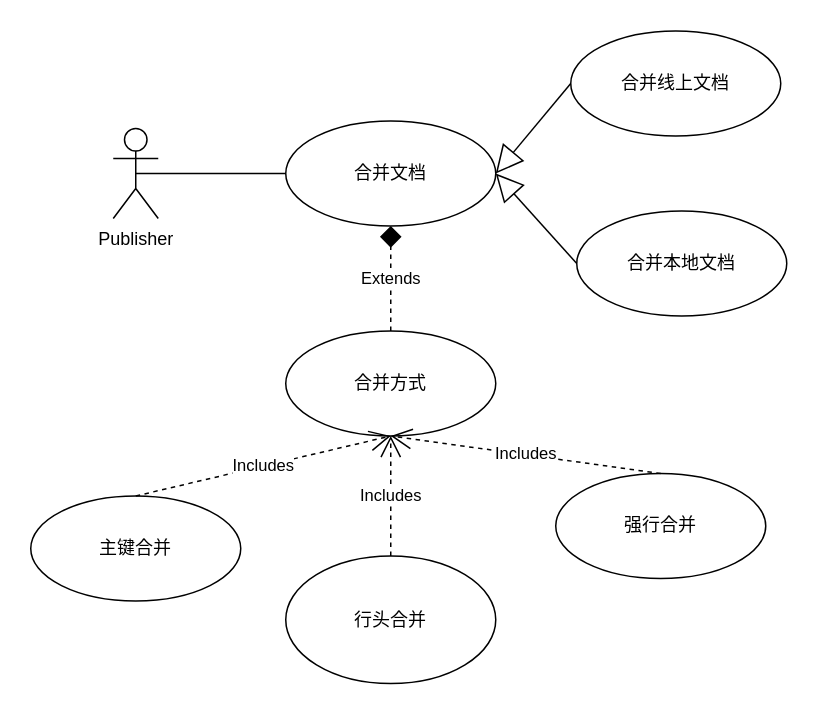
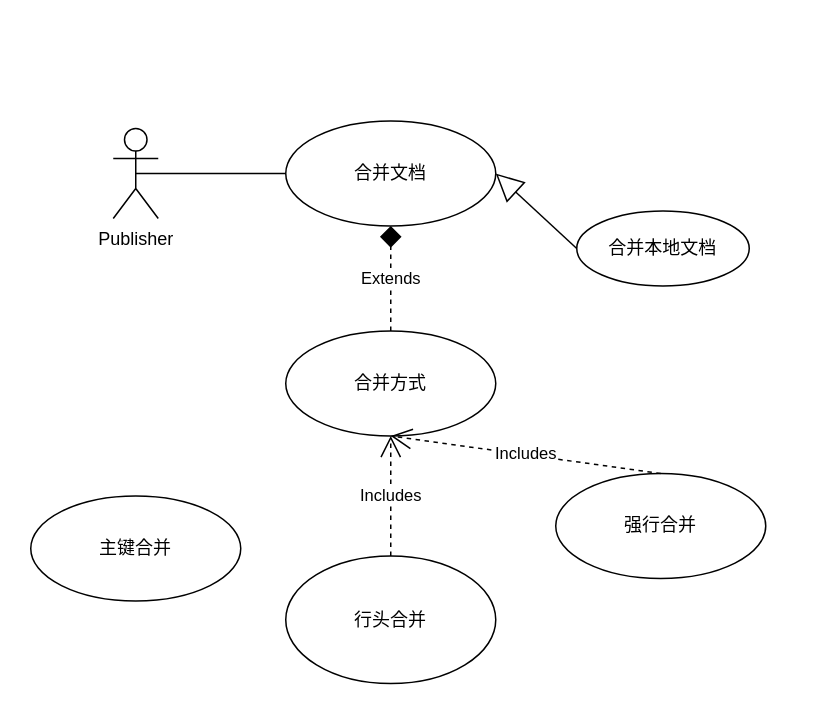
node "合并线上文档": removed
edge "合并线上文档" -> "合并文档": removed
node "合并本地文档": size 210x105 -> 173x75
edge "主键合并" -> "合并方式": removed, label "Includes"
